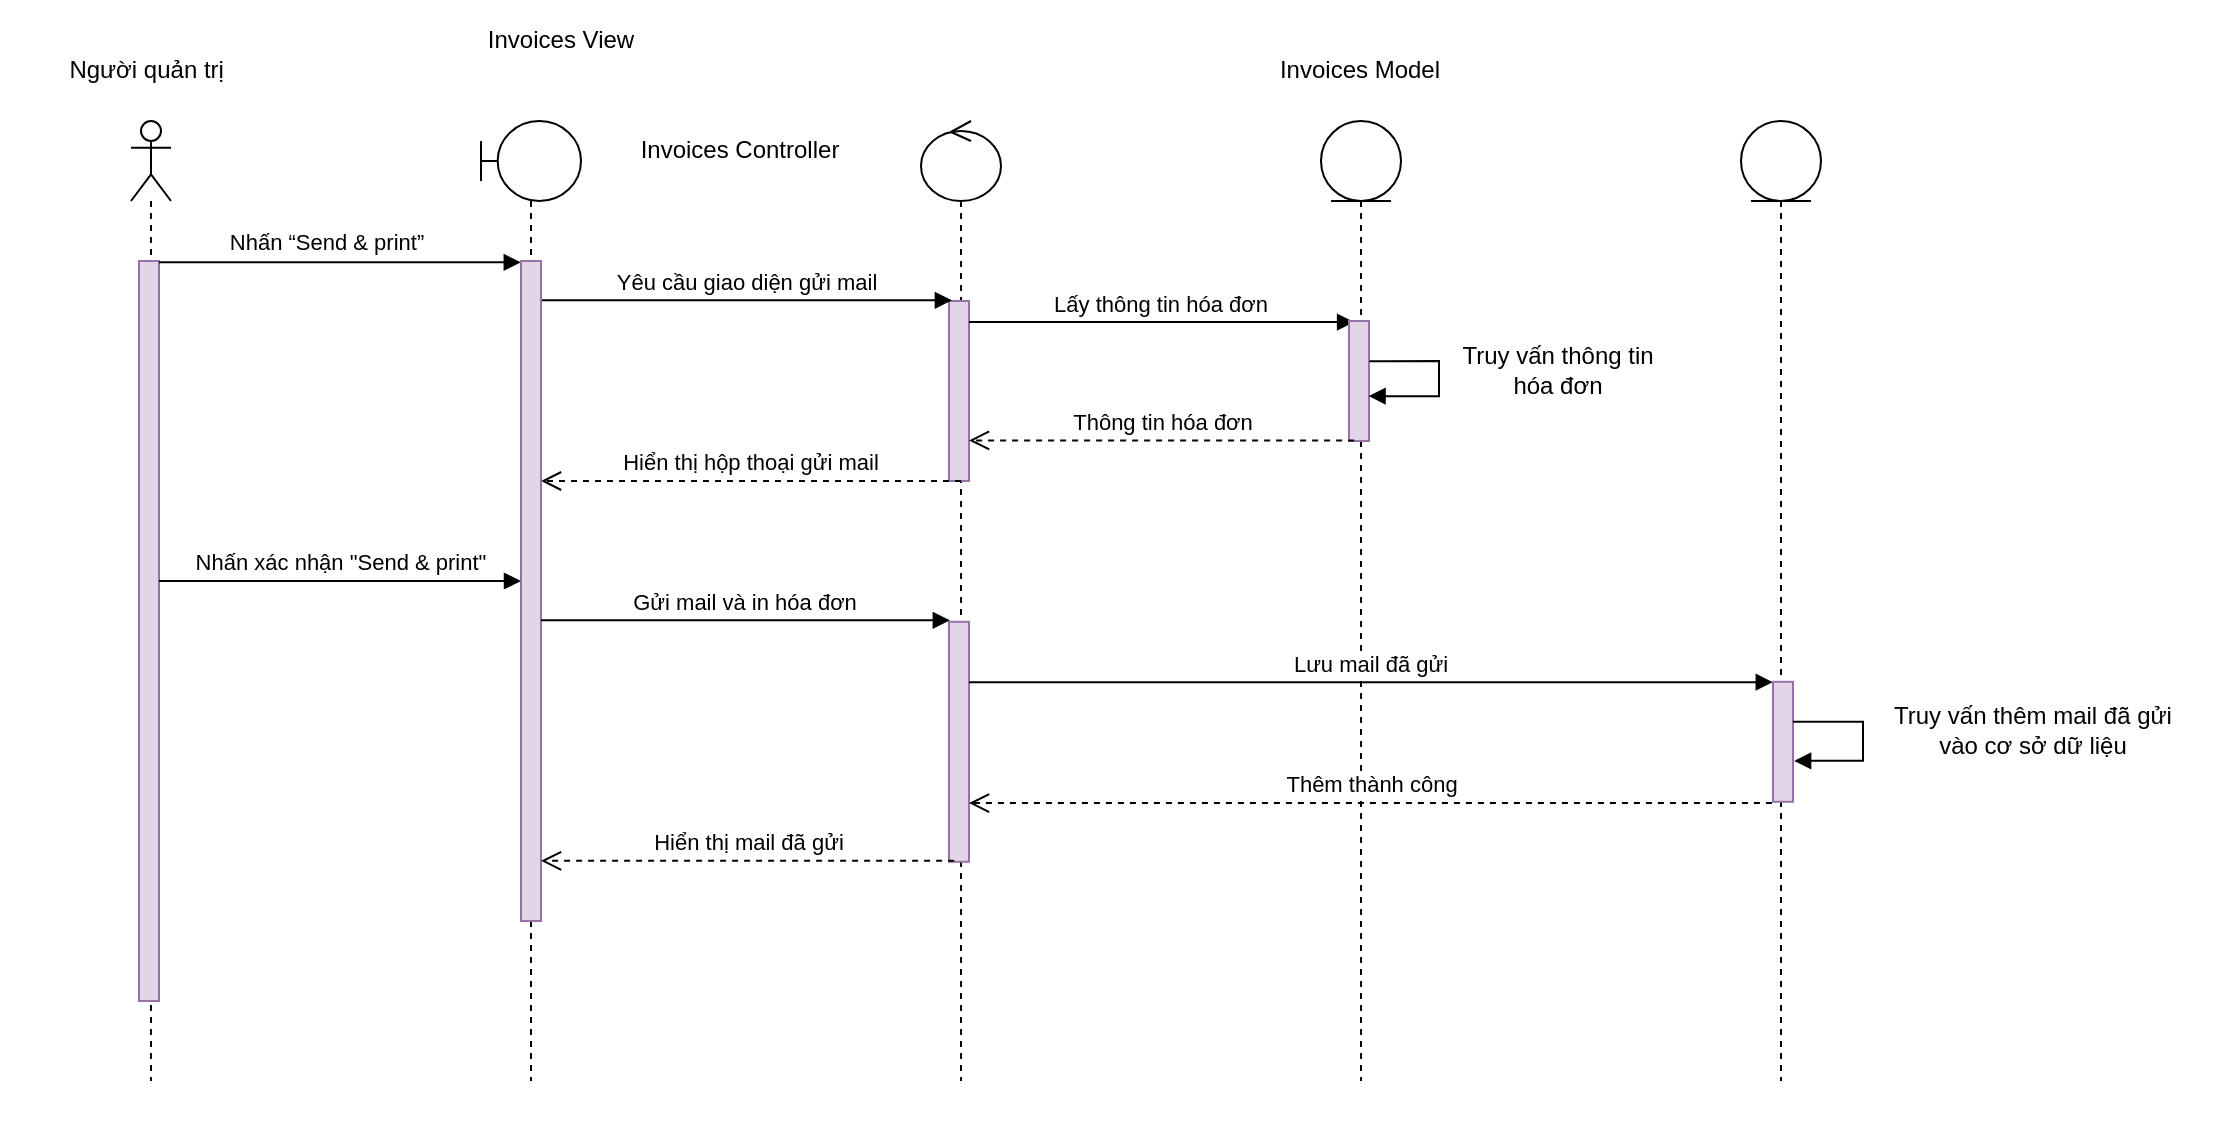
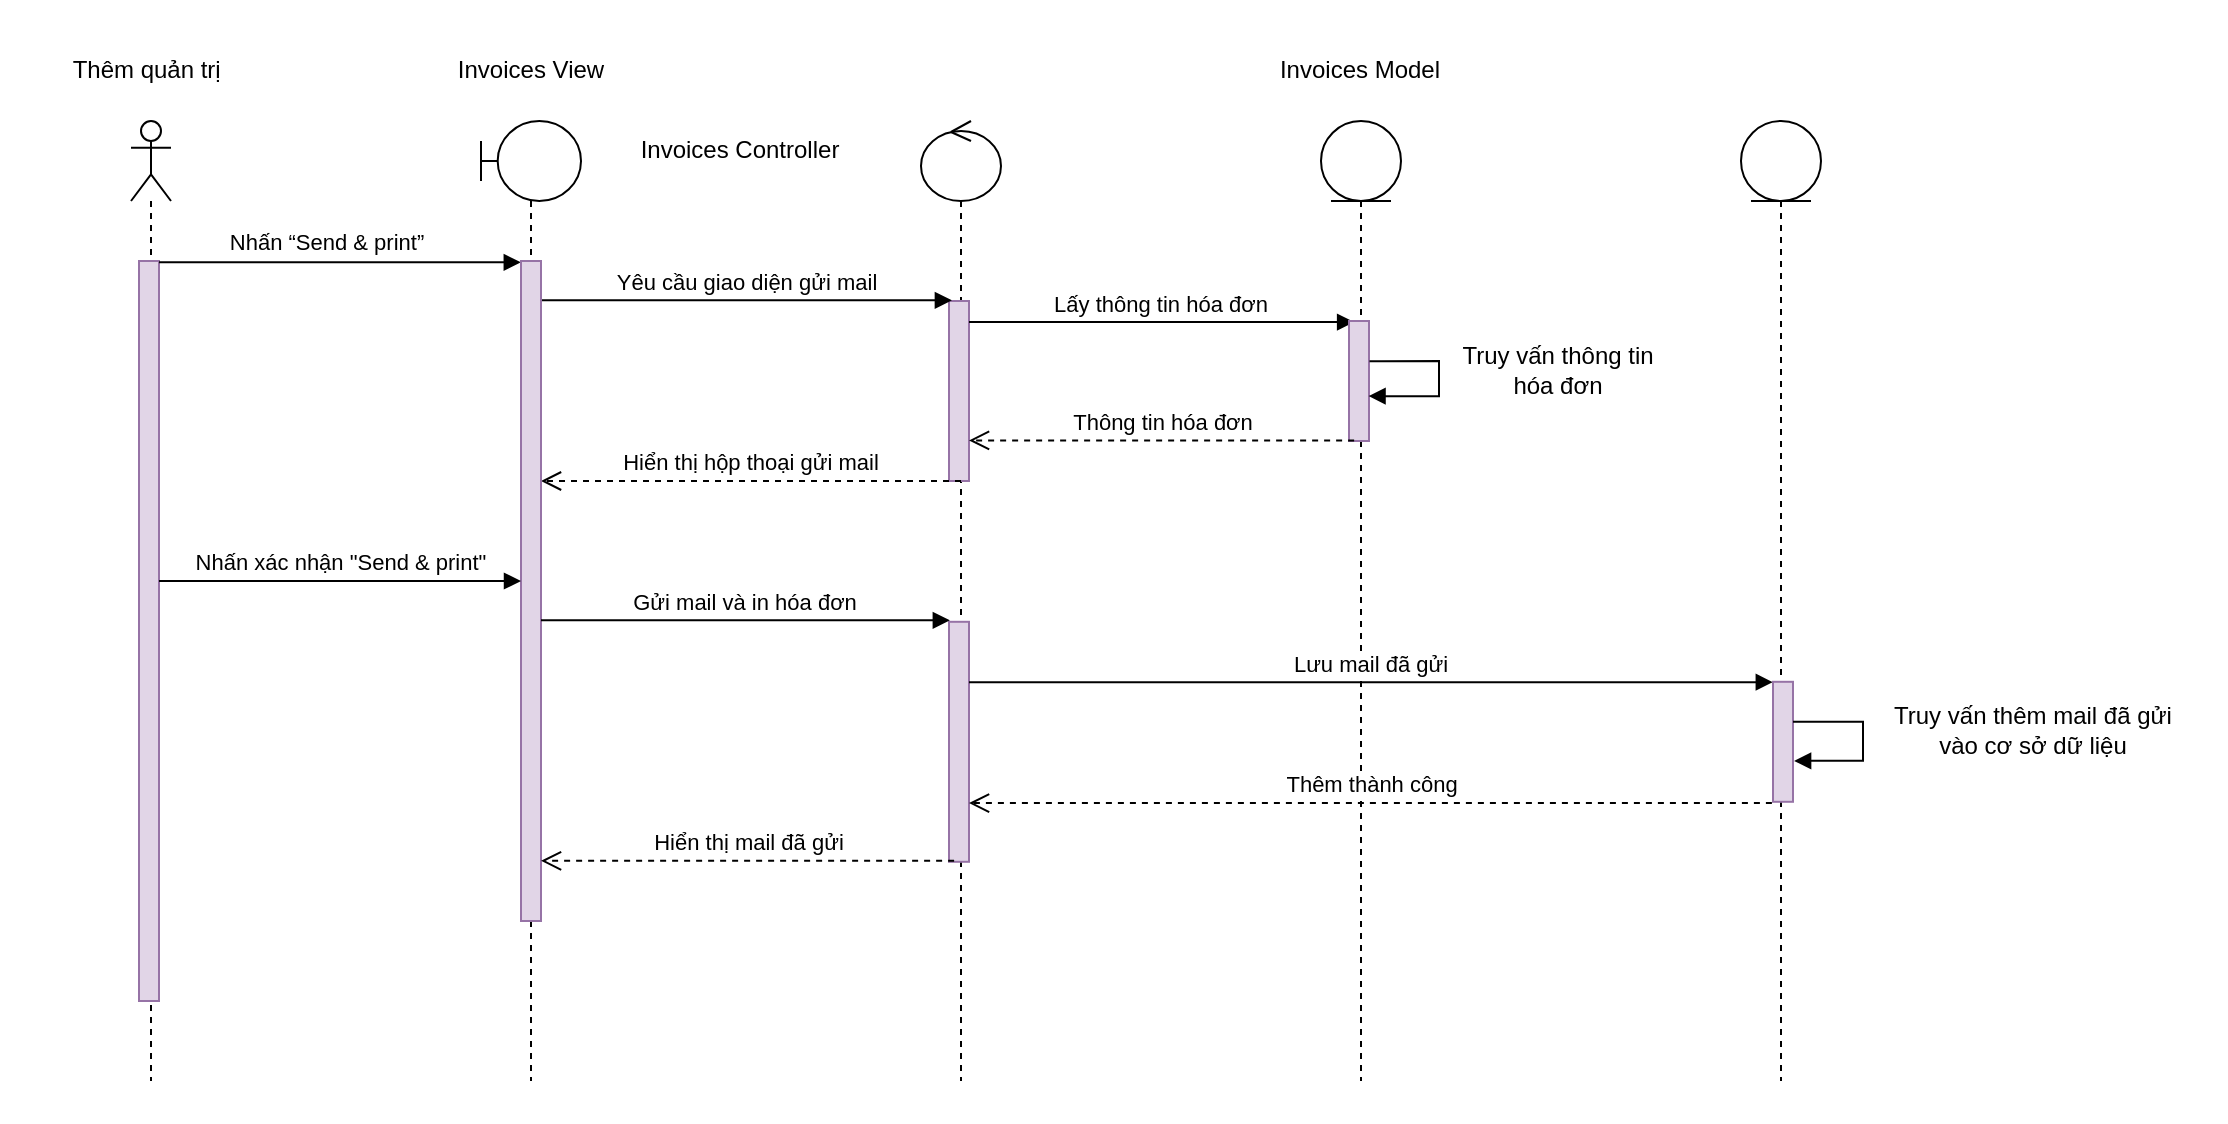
node "Invoices View": moved (561, 41) -> (531, 71)
node "Người quản trị": label "Người quản trị" -> "Thêm quản trị"
